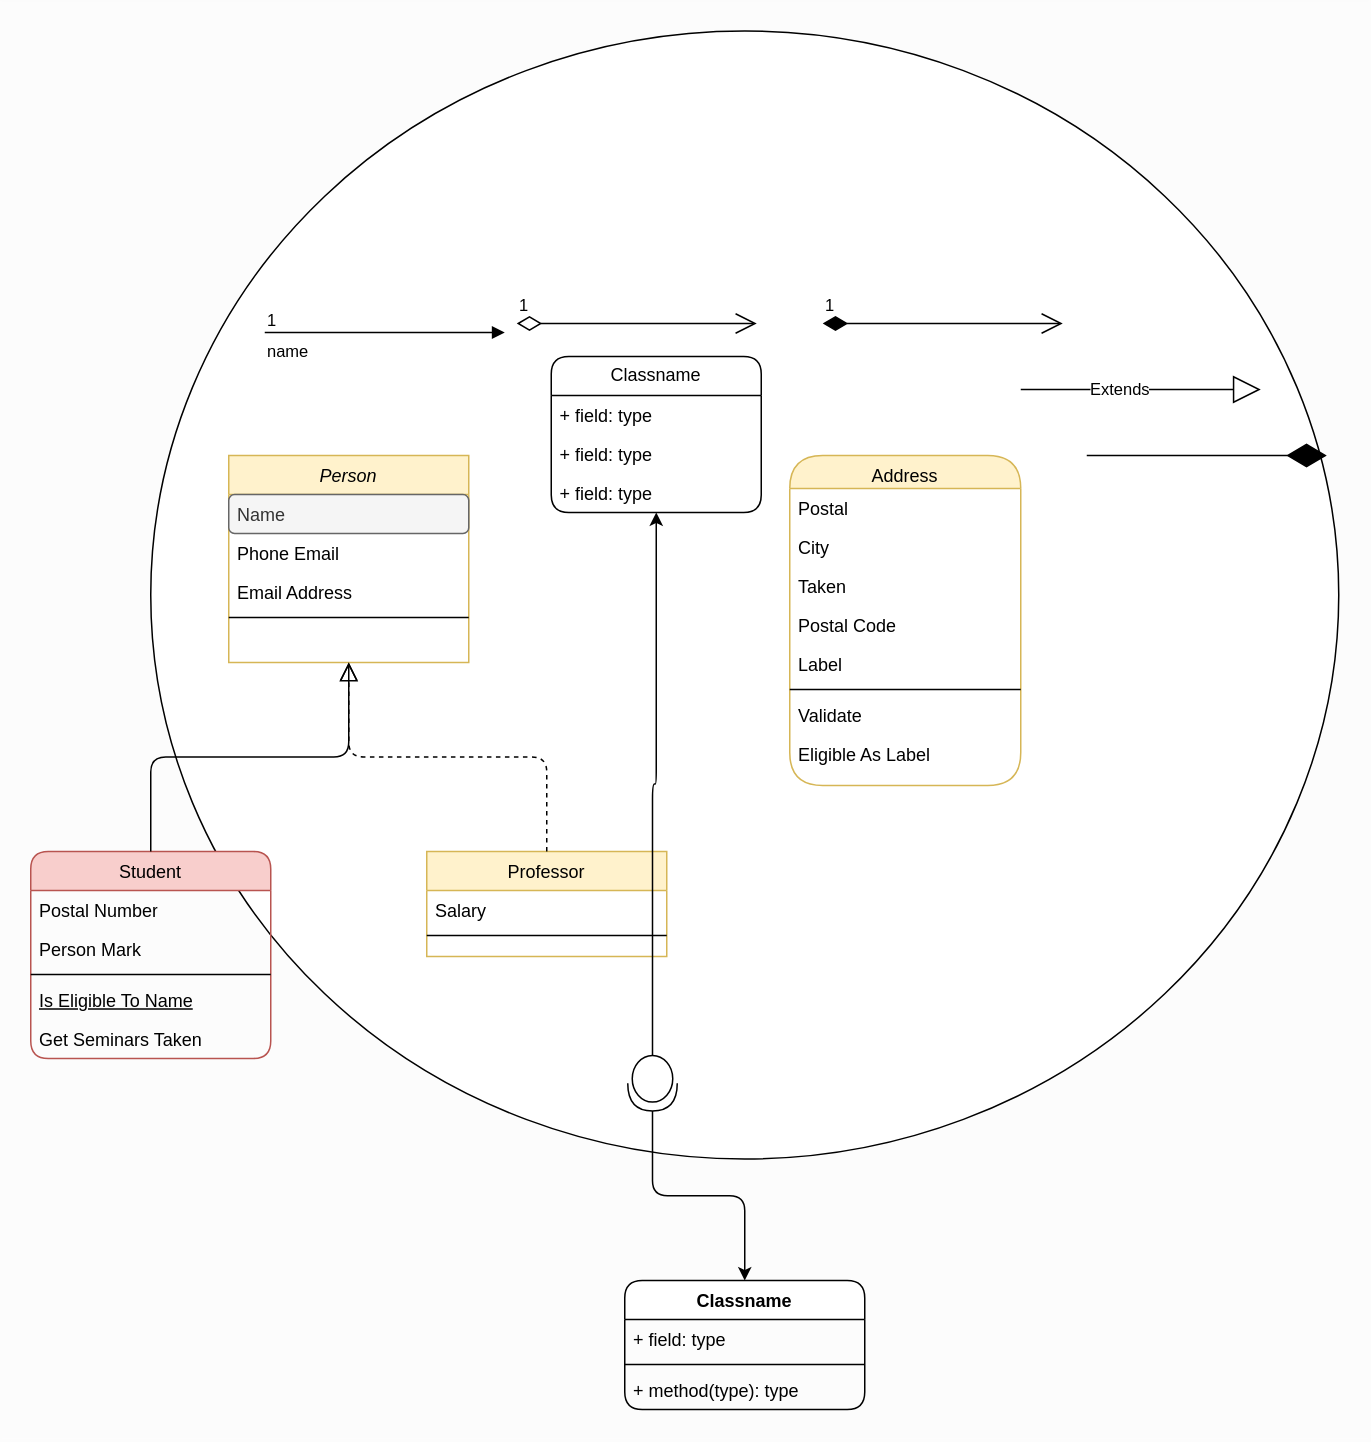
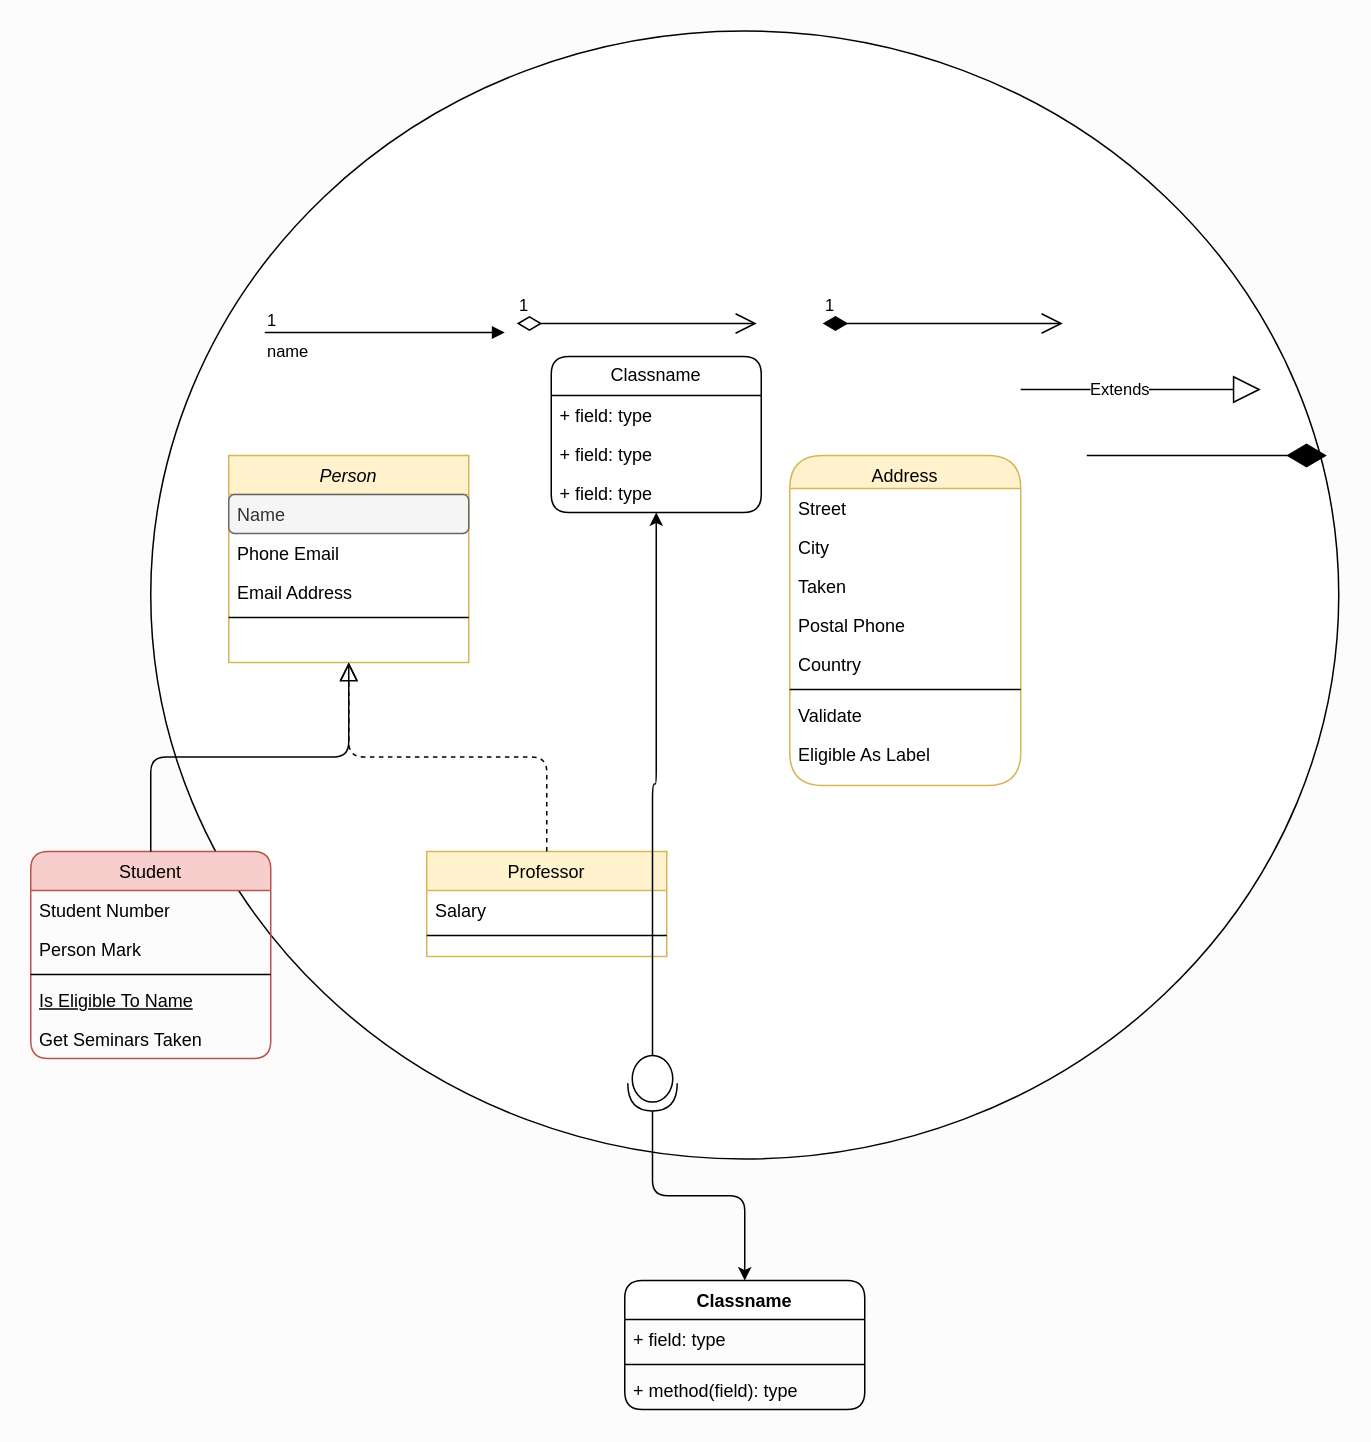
node "Postal": label "Postal" -> "Street"
node "Postal Code": label "Postal Code" -> "Postal Phone"
node "Label": label "Label" -> "Country"
node "Postal Number": label "Postal Number" -> "Student Number"
node "+ method(type): type": label "+ method(type): type" -> "+ method(field): type"
